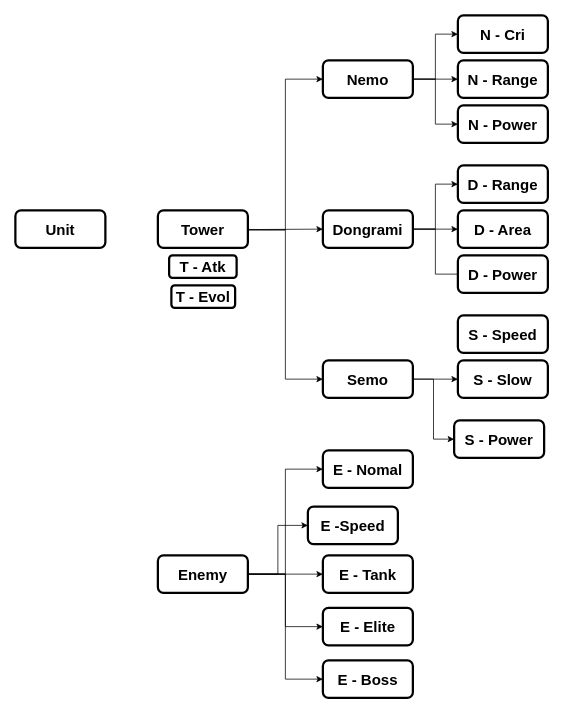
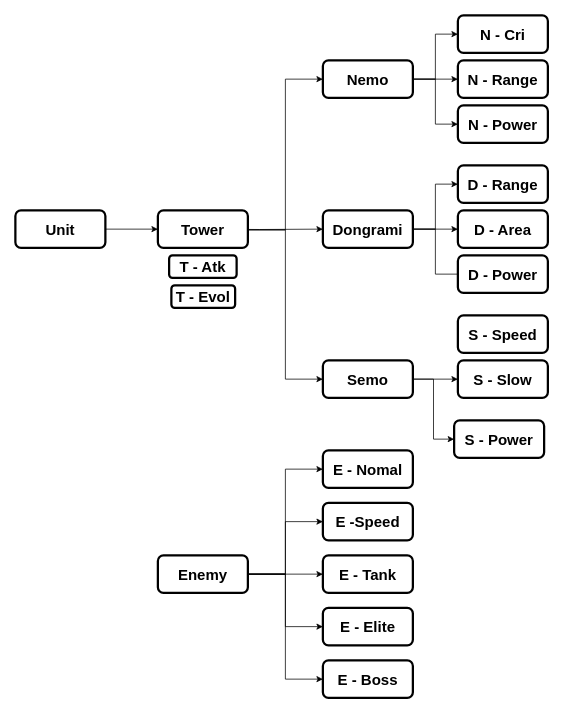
edge "Unit" -> "Tower": added
node "E -Speed": moved (353, 525) -> (368, 522)
